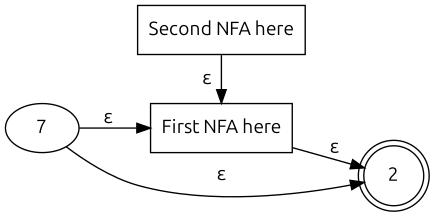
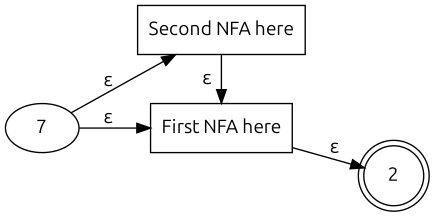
edge "7" -> "2": now "7" -> "Second NFA here"
